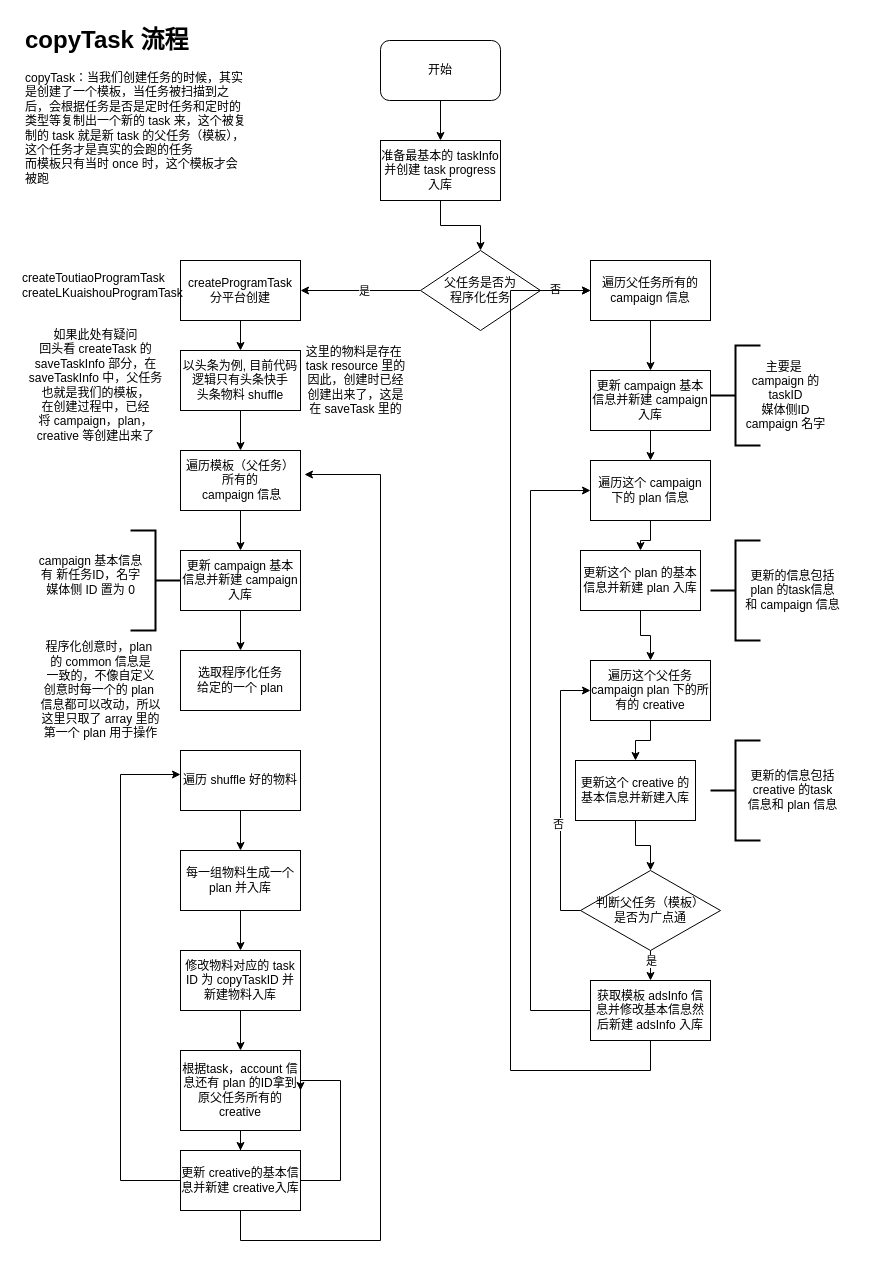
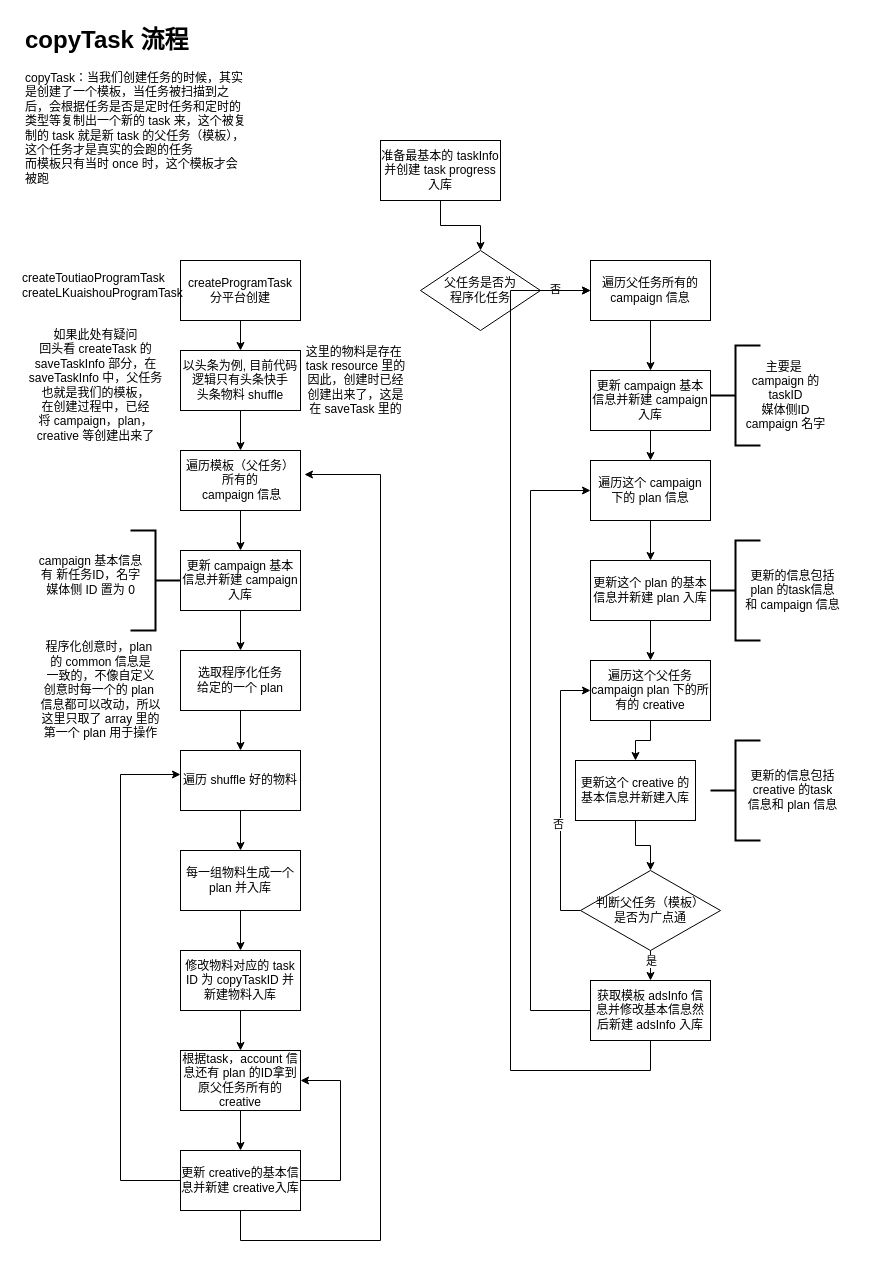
node "开始": removed
edge "开始" -> "准备最基本的 taskInfo 并创建 task progress 入库": removed
edge "父任务是否为 程序化任务" -> "createProgramTask 分平台创建": removed, label "是"
node "更新这个 plan 的基本信息并新建 plan 入库": moved (641, 581) -> (651, 591)
edge "选取程序化任务 给定的一个 plan" -> "遍历 shuffle 好的物料": added
node "根据task，account 信息还有 plan 的ID拿到原父任务所有的 creative": size 120x80 -> 120x60
